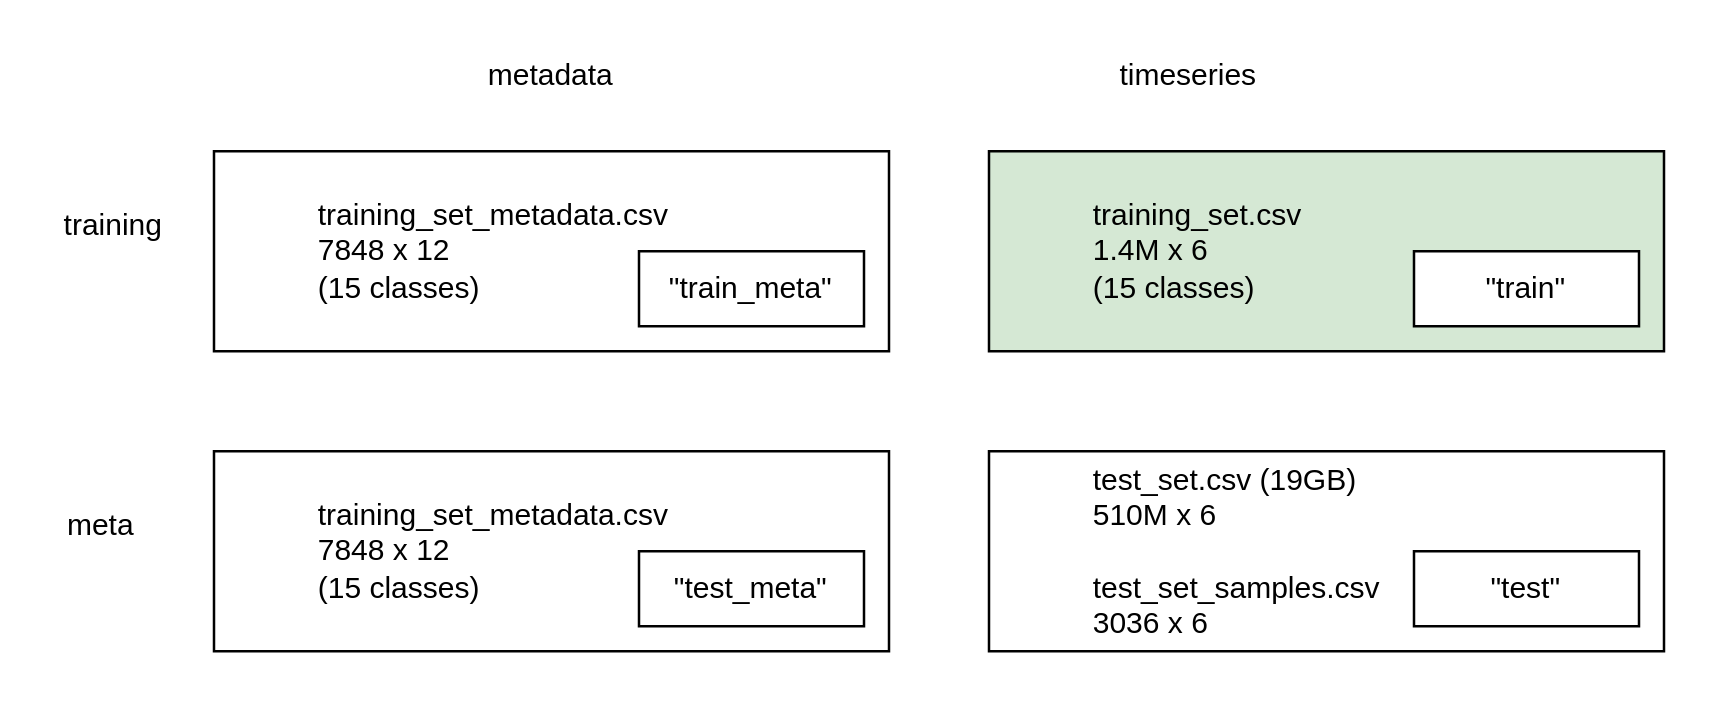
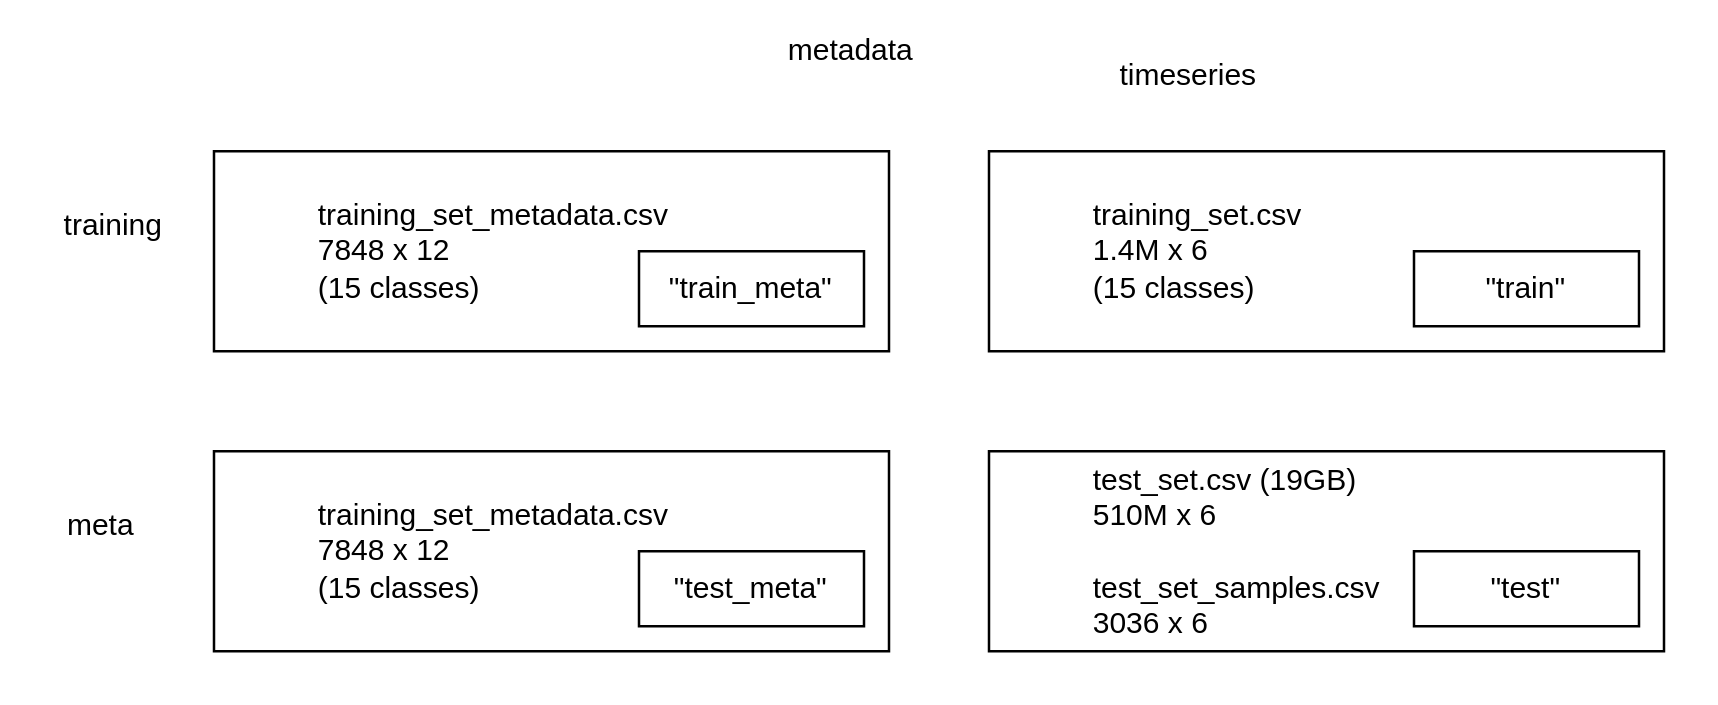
node "metadata": moved (551, 76) -> (851, 51)
node "training_set.csv 1.4M x 6 (15 classes)": fillcolor #d5e8d4 -> #ffffff
